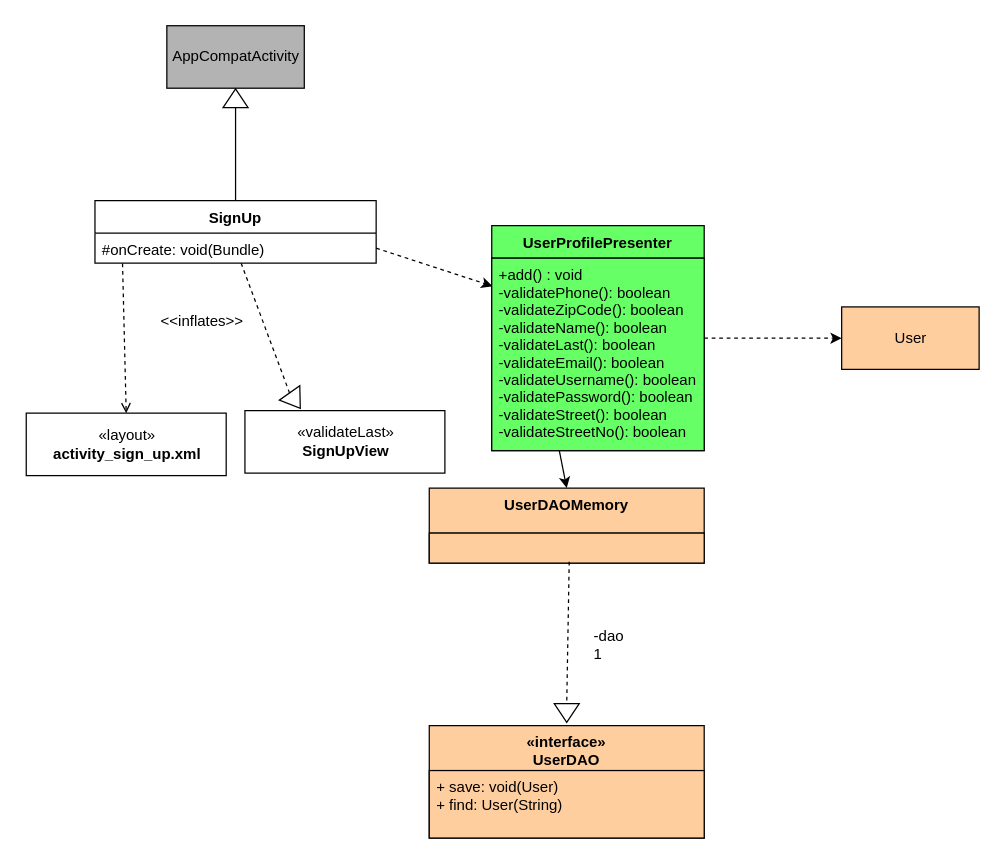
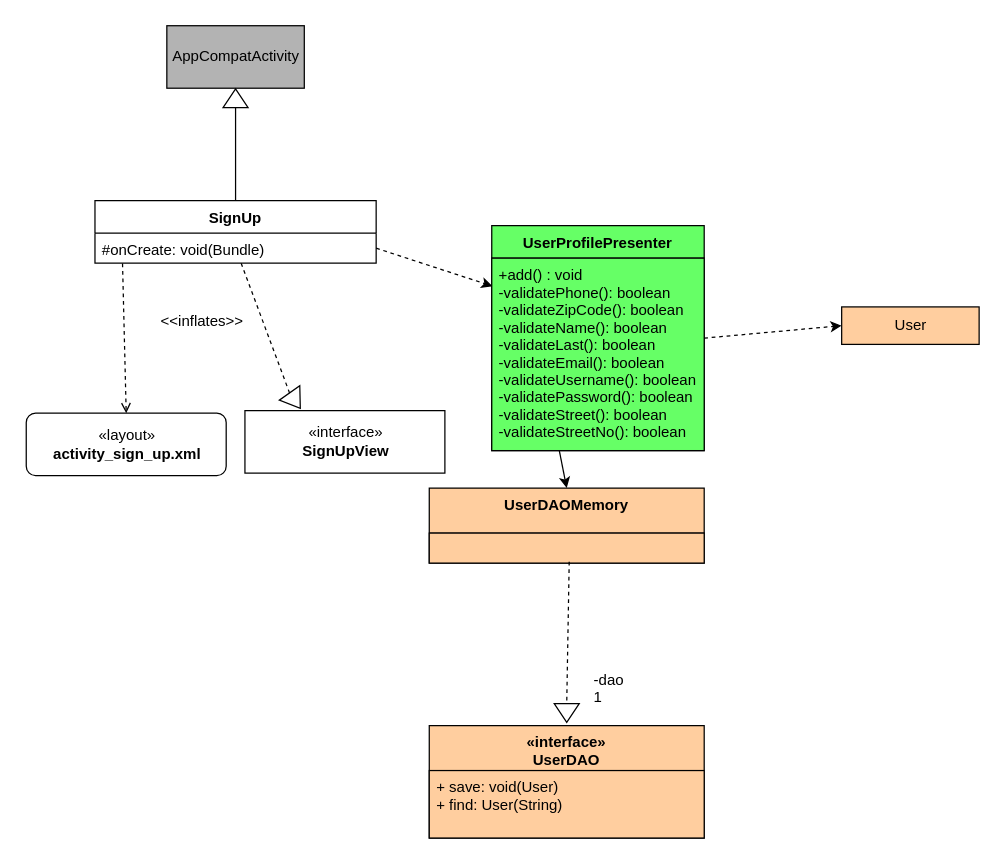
node "User": size 138x63 -> 138x38
node "«validateLast» SignUpView": label "«validateLast» SignUpView" -> "«interface» SignUpView"
node "«layout» activity_sign_up.xml": shape rectangle -> rounded rectangle
node "-dao 1": moved (623, 638) -> (623, 682)
